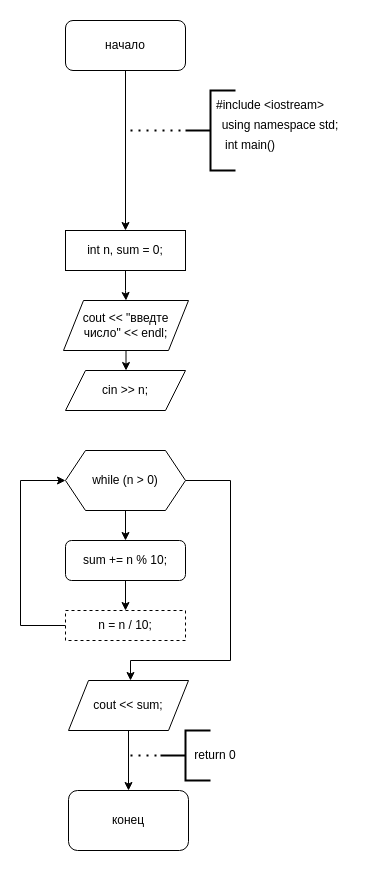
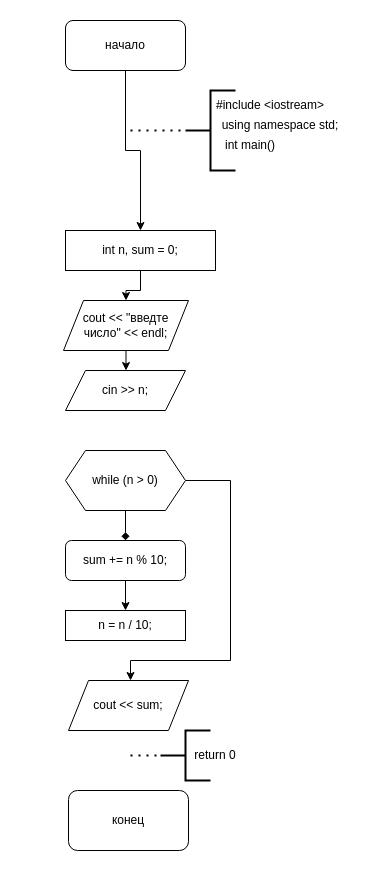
node "int n, sum = 0;": size 120x40 -> 150x40
edge "while (n > 0)" -> "sum += n % 10;": arrowhead classic -> diamond
edge "n = n / 10;" -> "while (n > 0)": removed
node "n = n / 10;": style dashed -> solid
edge "cout << sum;" -> "конец": removed
